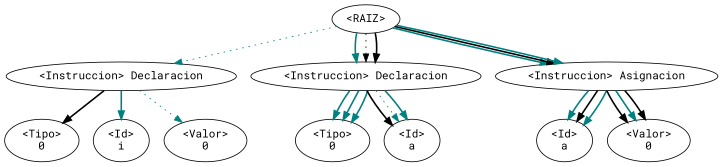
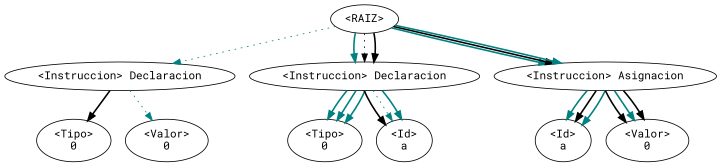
node "<Id> i": removed
